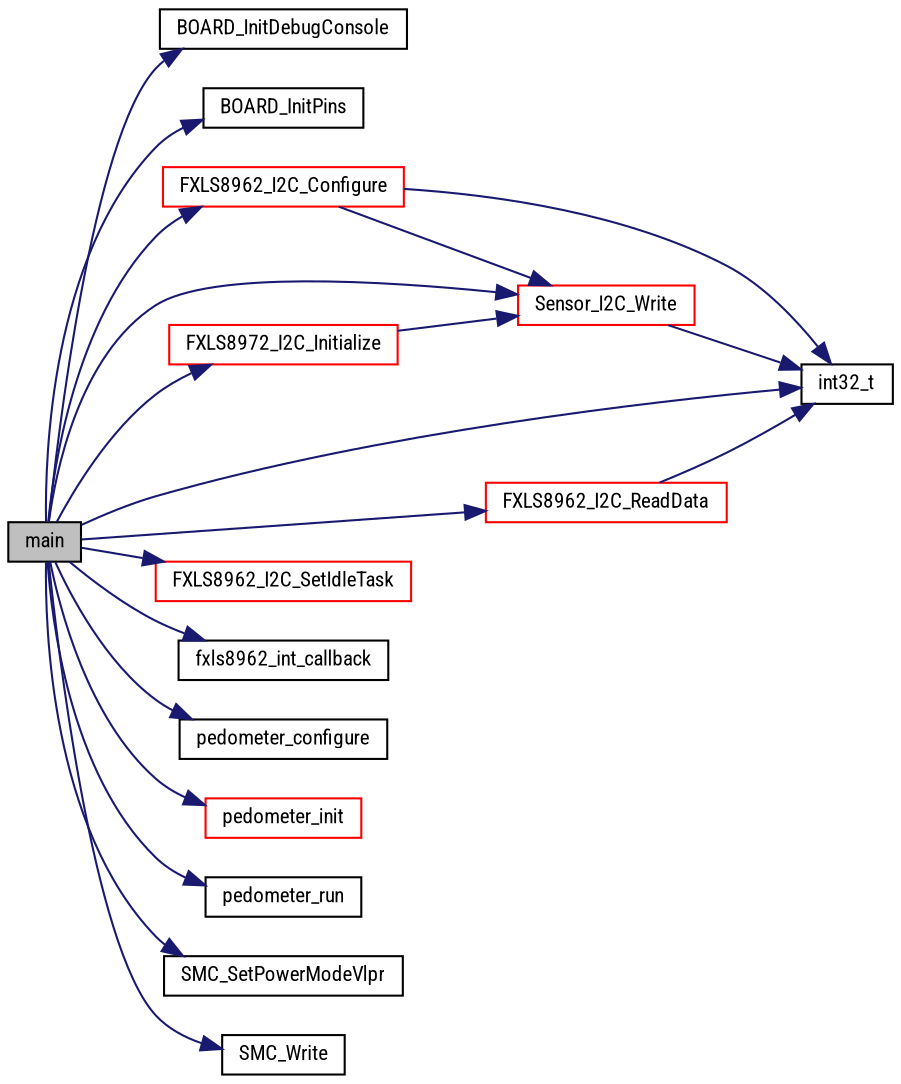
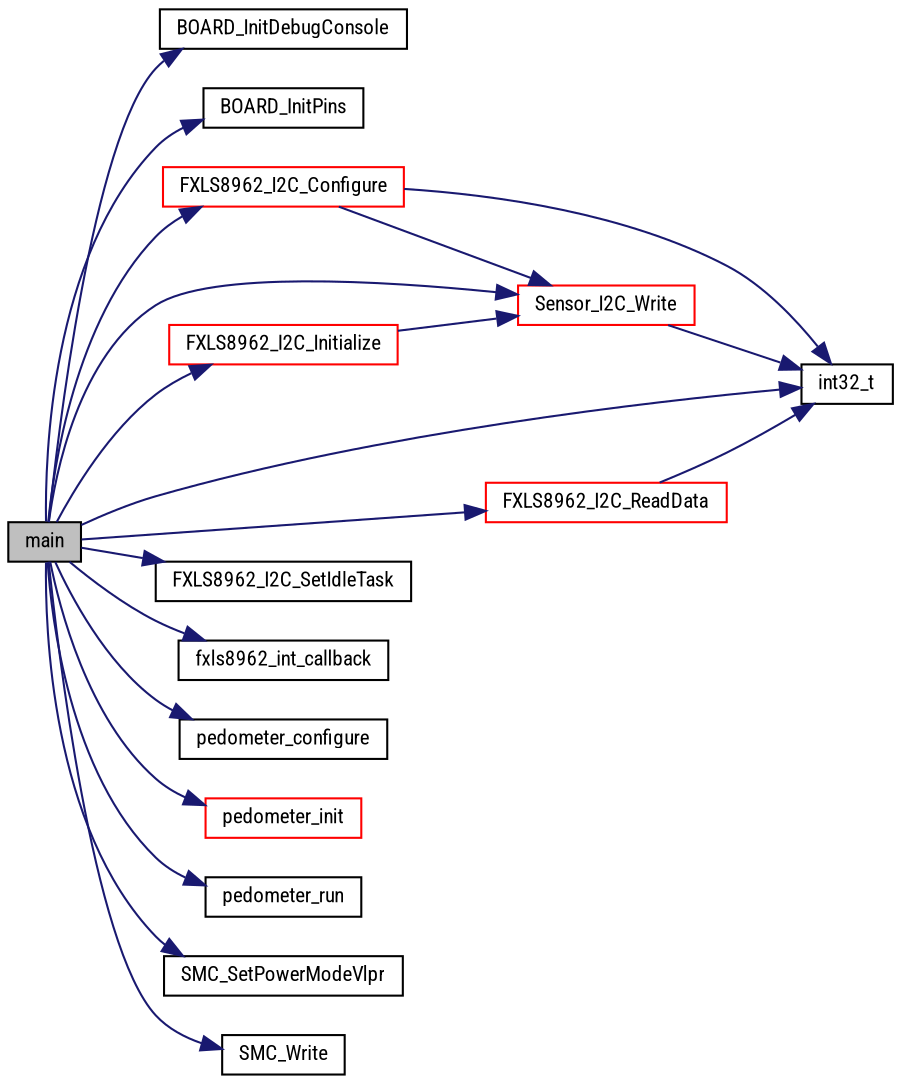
node "FXLS8972_I2C_Initialize": label "FXLS8972_I2C_Initialize" -> "FXLS8962_I2C_Initialize"
node "FXLS8962_I2C_SetIdleTask": color red -> black
